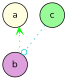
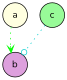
edge "b" -> "a": reversed
